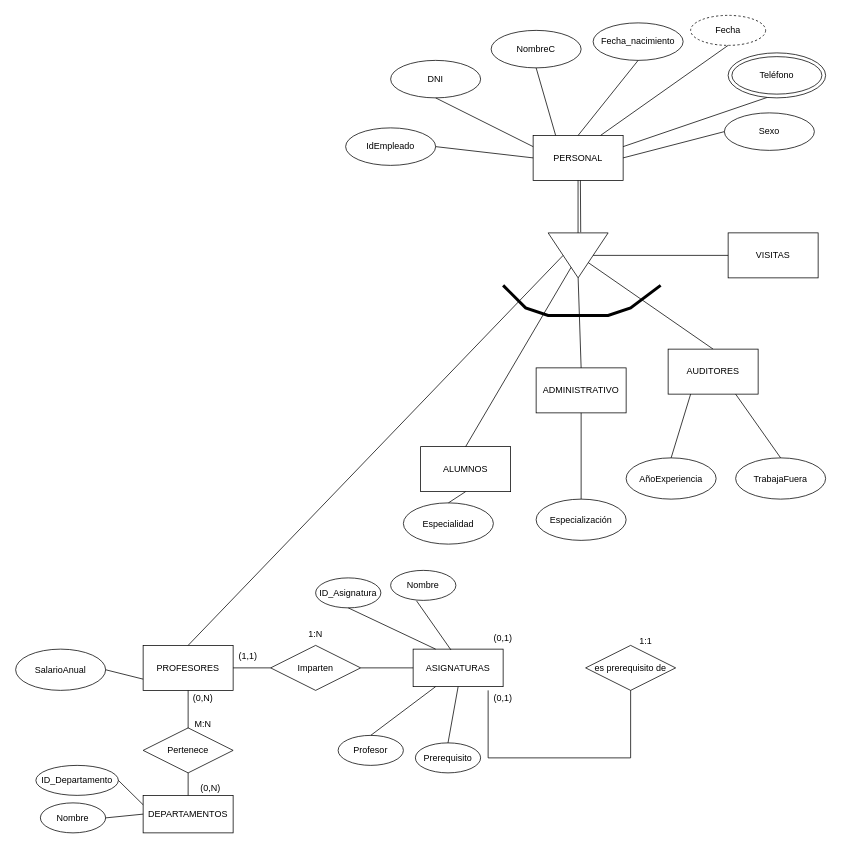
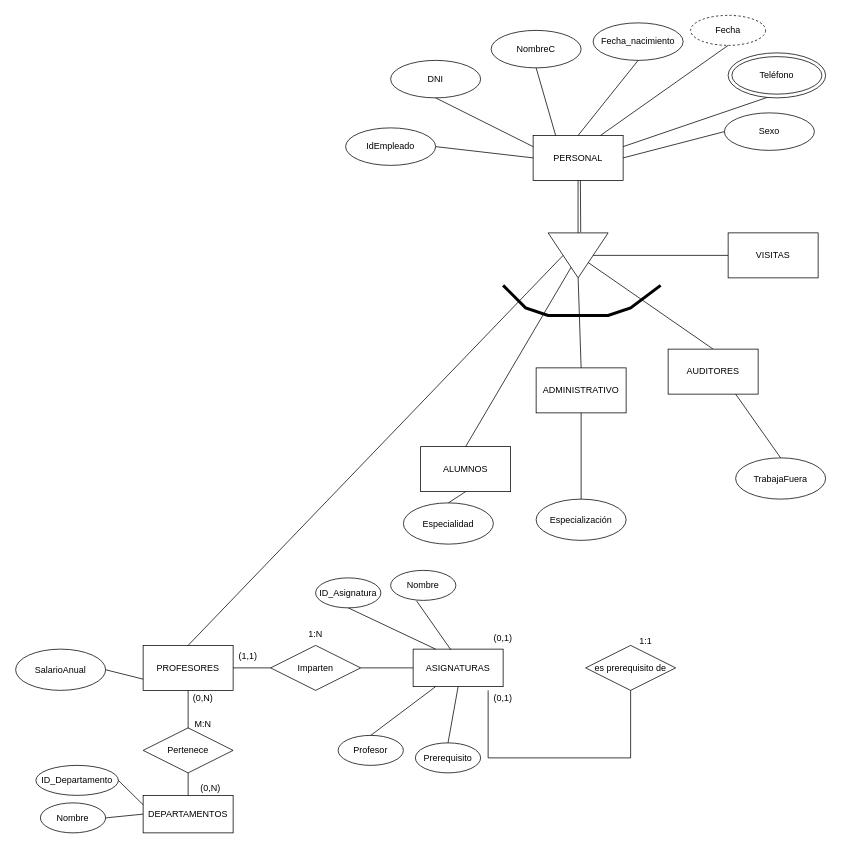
edge "AUDITORES" -- "AñoExperiencia": removed
node "AñoExperiencia": removed
